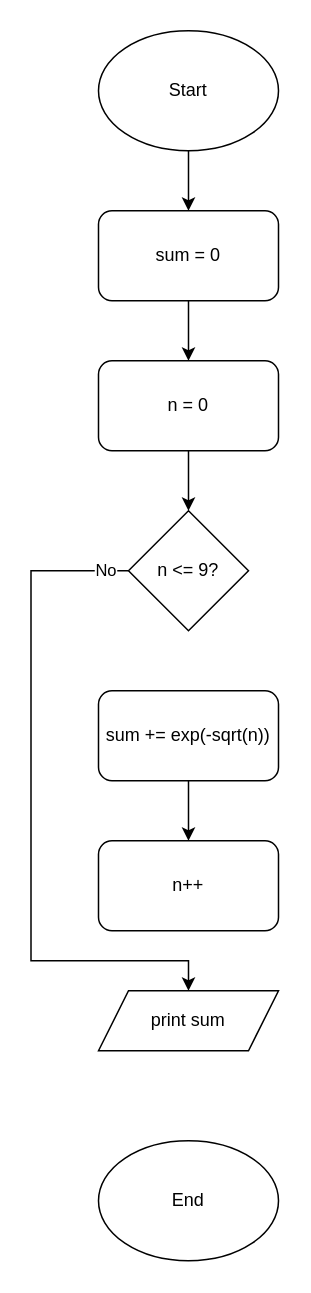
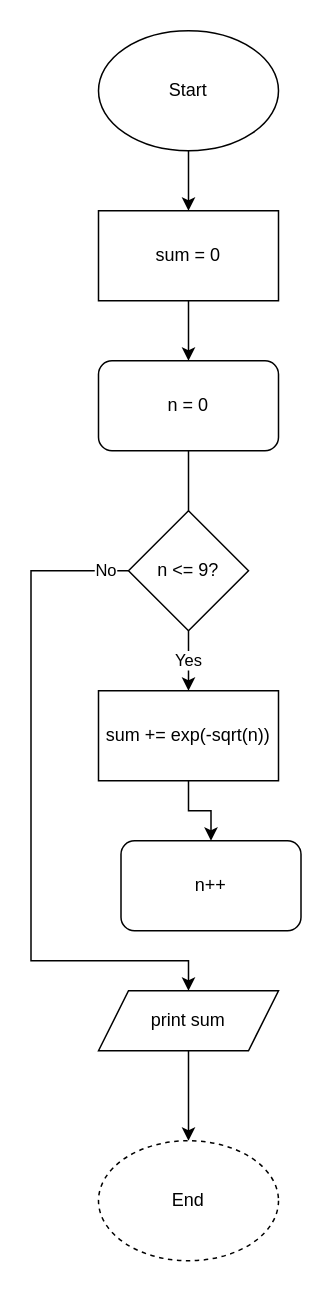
node "sum = 0": shape rounded rectangle -> rectangle
edge "n = 0" -> "n <= 9?": arrowhead classic -> none
edge "n <= 9?" -> "sum += exp(-sqrt(n))": added, label "Yes"
node "sum += exp(-sqrt(n))": shape rounded rectangle -> rectangle
node "n++": moved (188, 886) -> (211, 886)
edge "print sum" -> "End": added
node "End": style solid -> dashed
